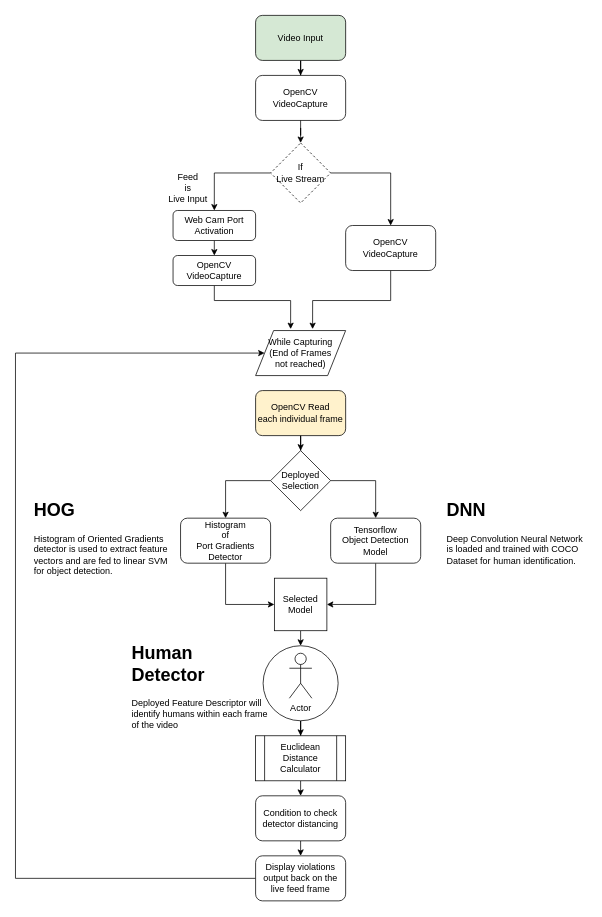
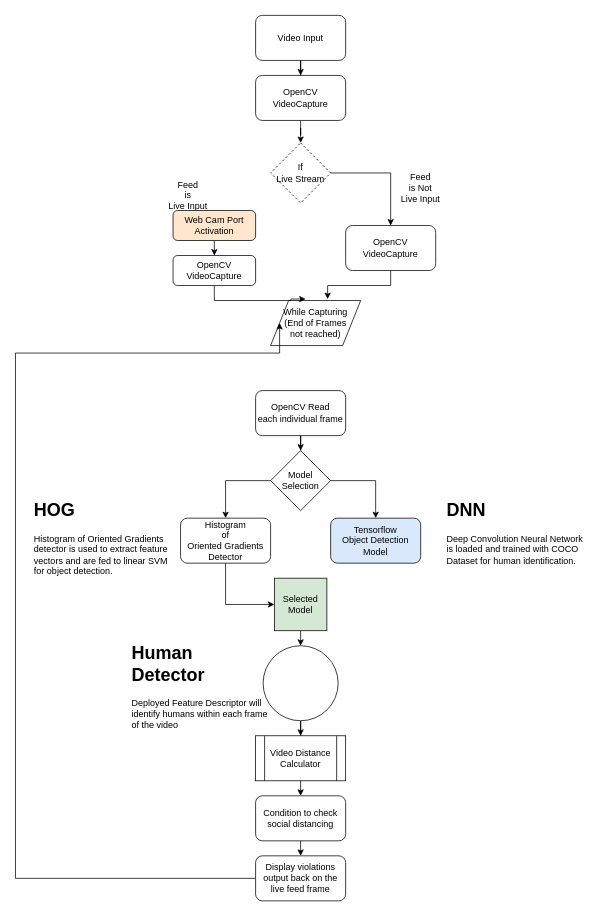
node "Video Input": fillcolor #d5e8d4 -> #ffffff
node "Feed is Live Input": moved (188, 188) -> (188, 195)
edge "If Live Stream" -> "Web Cam Port Activation": removed
node "Feed is Not Live Input": added
node "Web Cam Port Activation": fillcolor #ffffff -> #ffe6cc
node "While Capturing (End of Frames not reached)": moved (300, 353) -> (315, 323)
node "OpenCV Read each individual frame": fillcolor #fff2cc -> #ffffff
node "Deployed Selection": label "Deployed Selection" -> "Model Selection"
node "Histogram of Port Gradients Detector": label "Histogram of Port Gradients Detector" -> "Histogram of Oriented Gradients Detector"
node "Tensorflow Object Detection Model": fillcolor #ffffff -> #dae8fc
node "Selected Model": fillcolor #ffffff -> #d5e8d4
edge "Tensorflow Object Detection Model" -> "Selected Model": removed
node "Actor": removed
node "Euclidean Distance Calculator": label "Euclidean Distance Calculator" -> "Video Distance Calculator"
node "Condition to check detector distancing": label "Condition to check detector distancing" -> "Condition to check social distancing"
